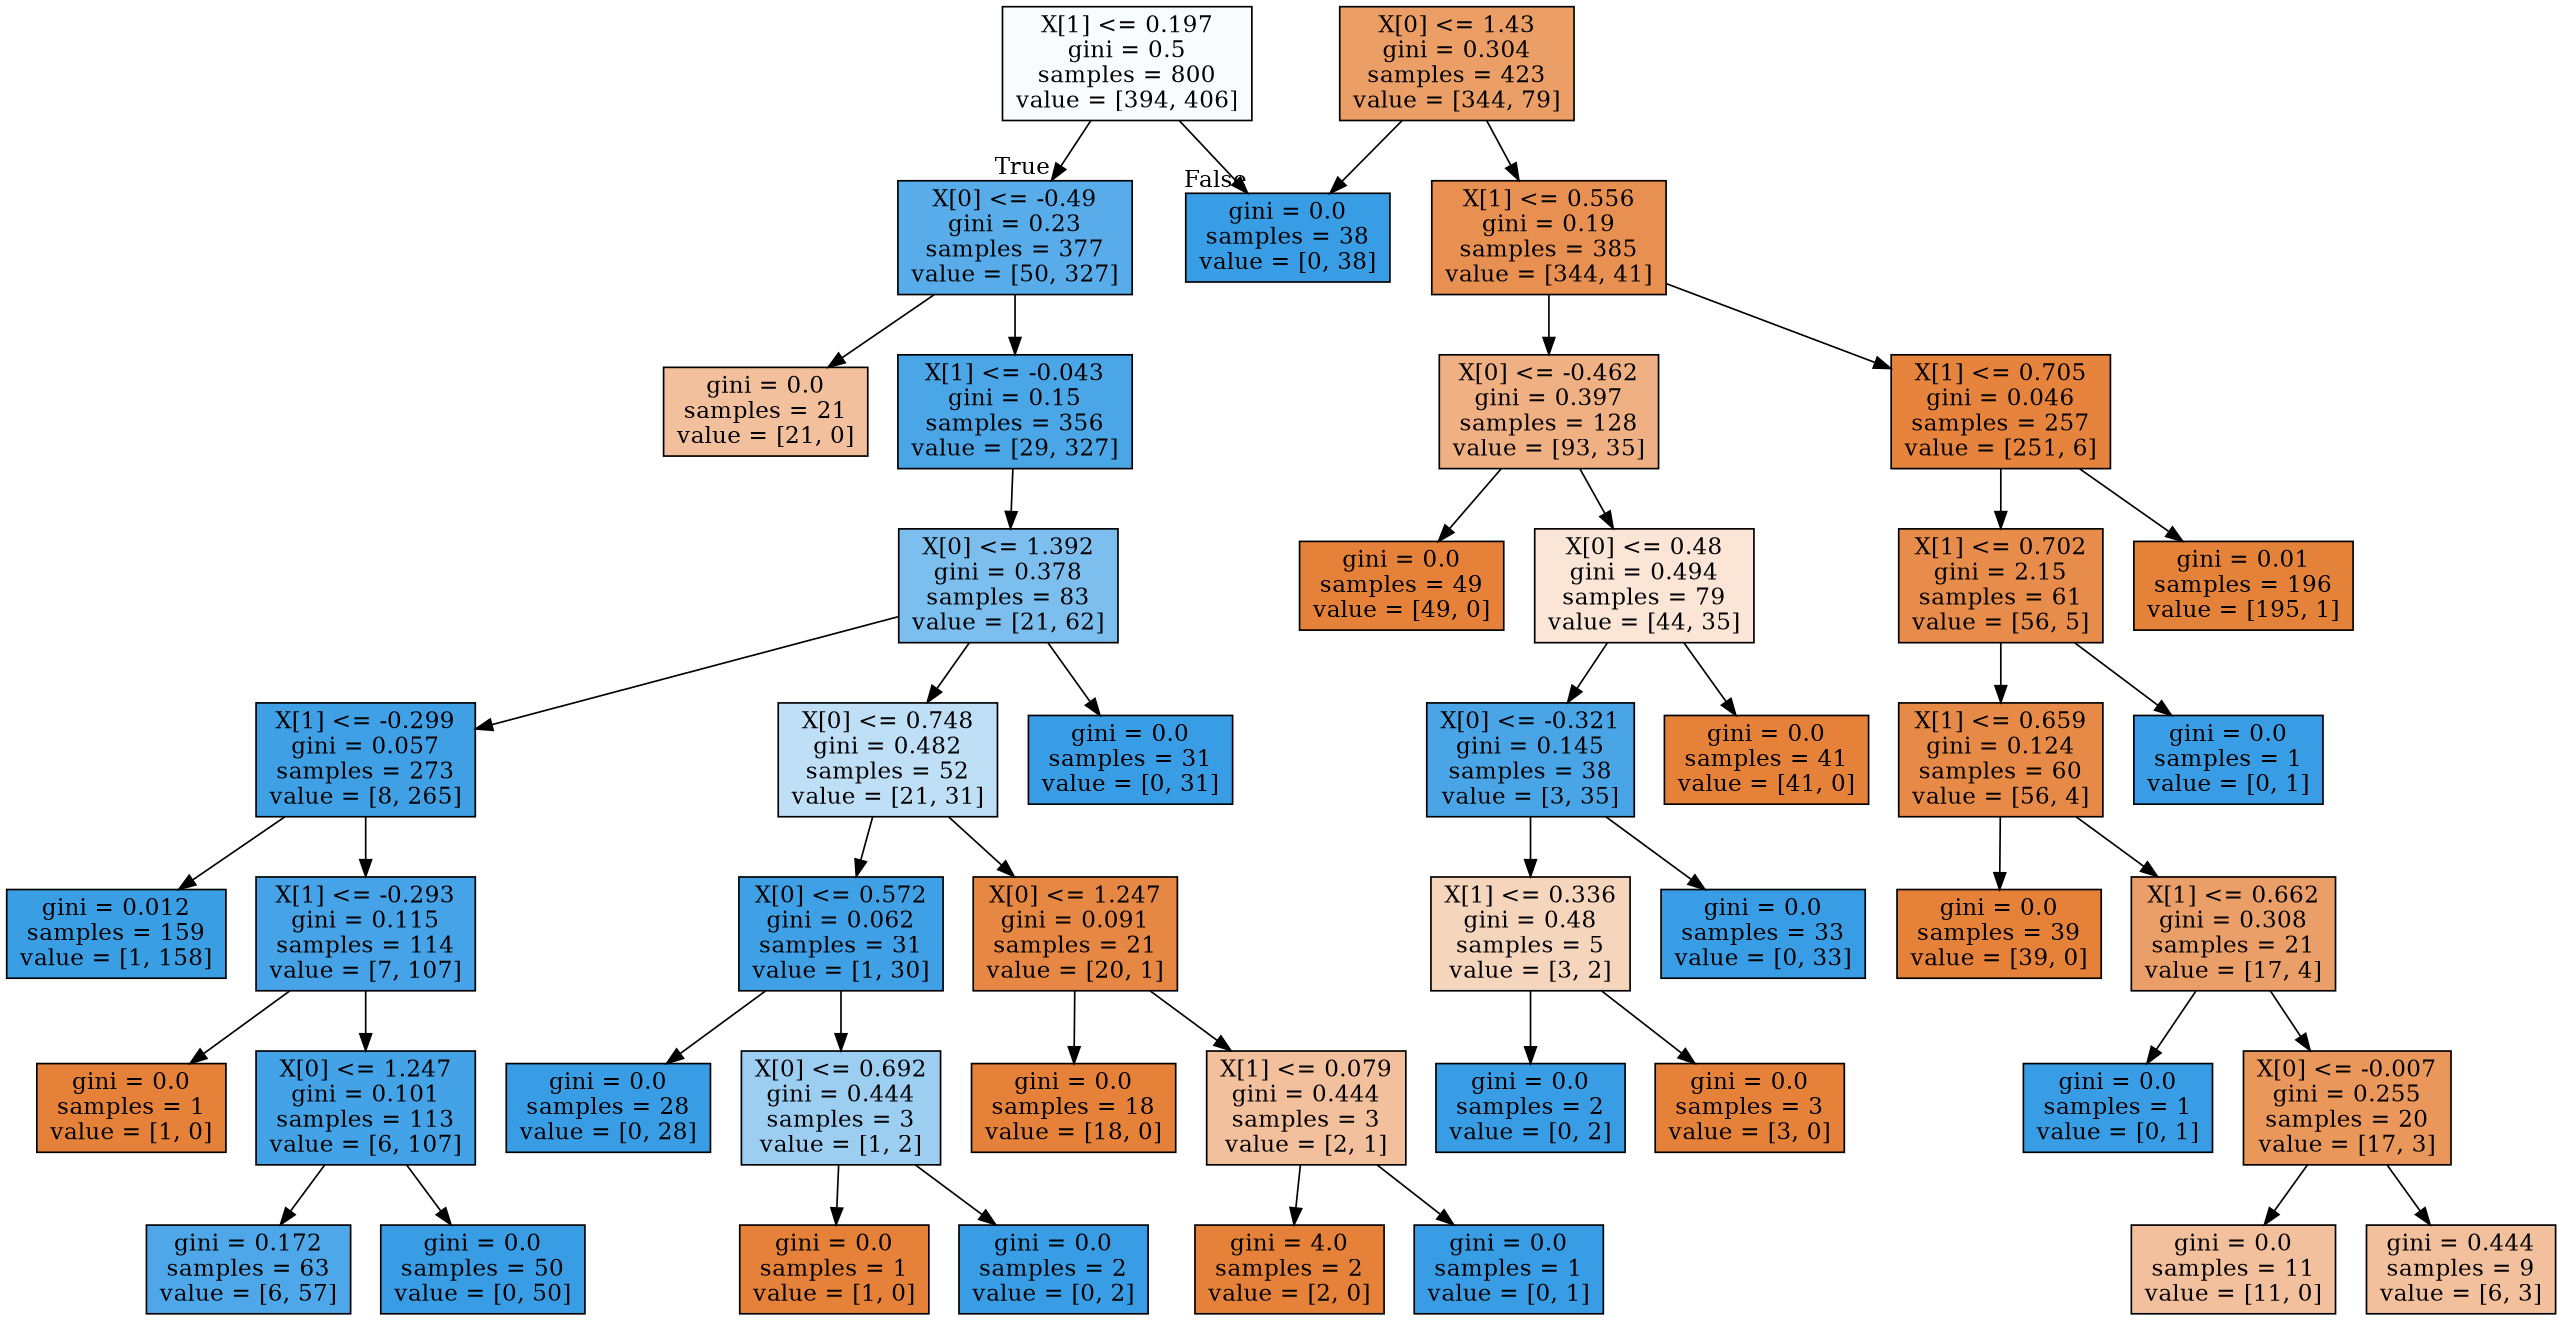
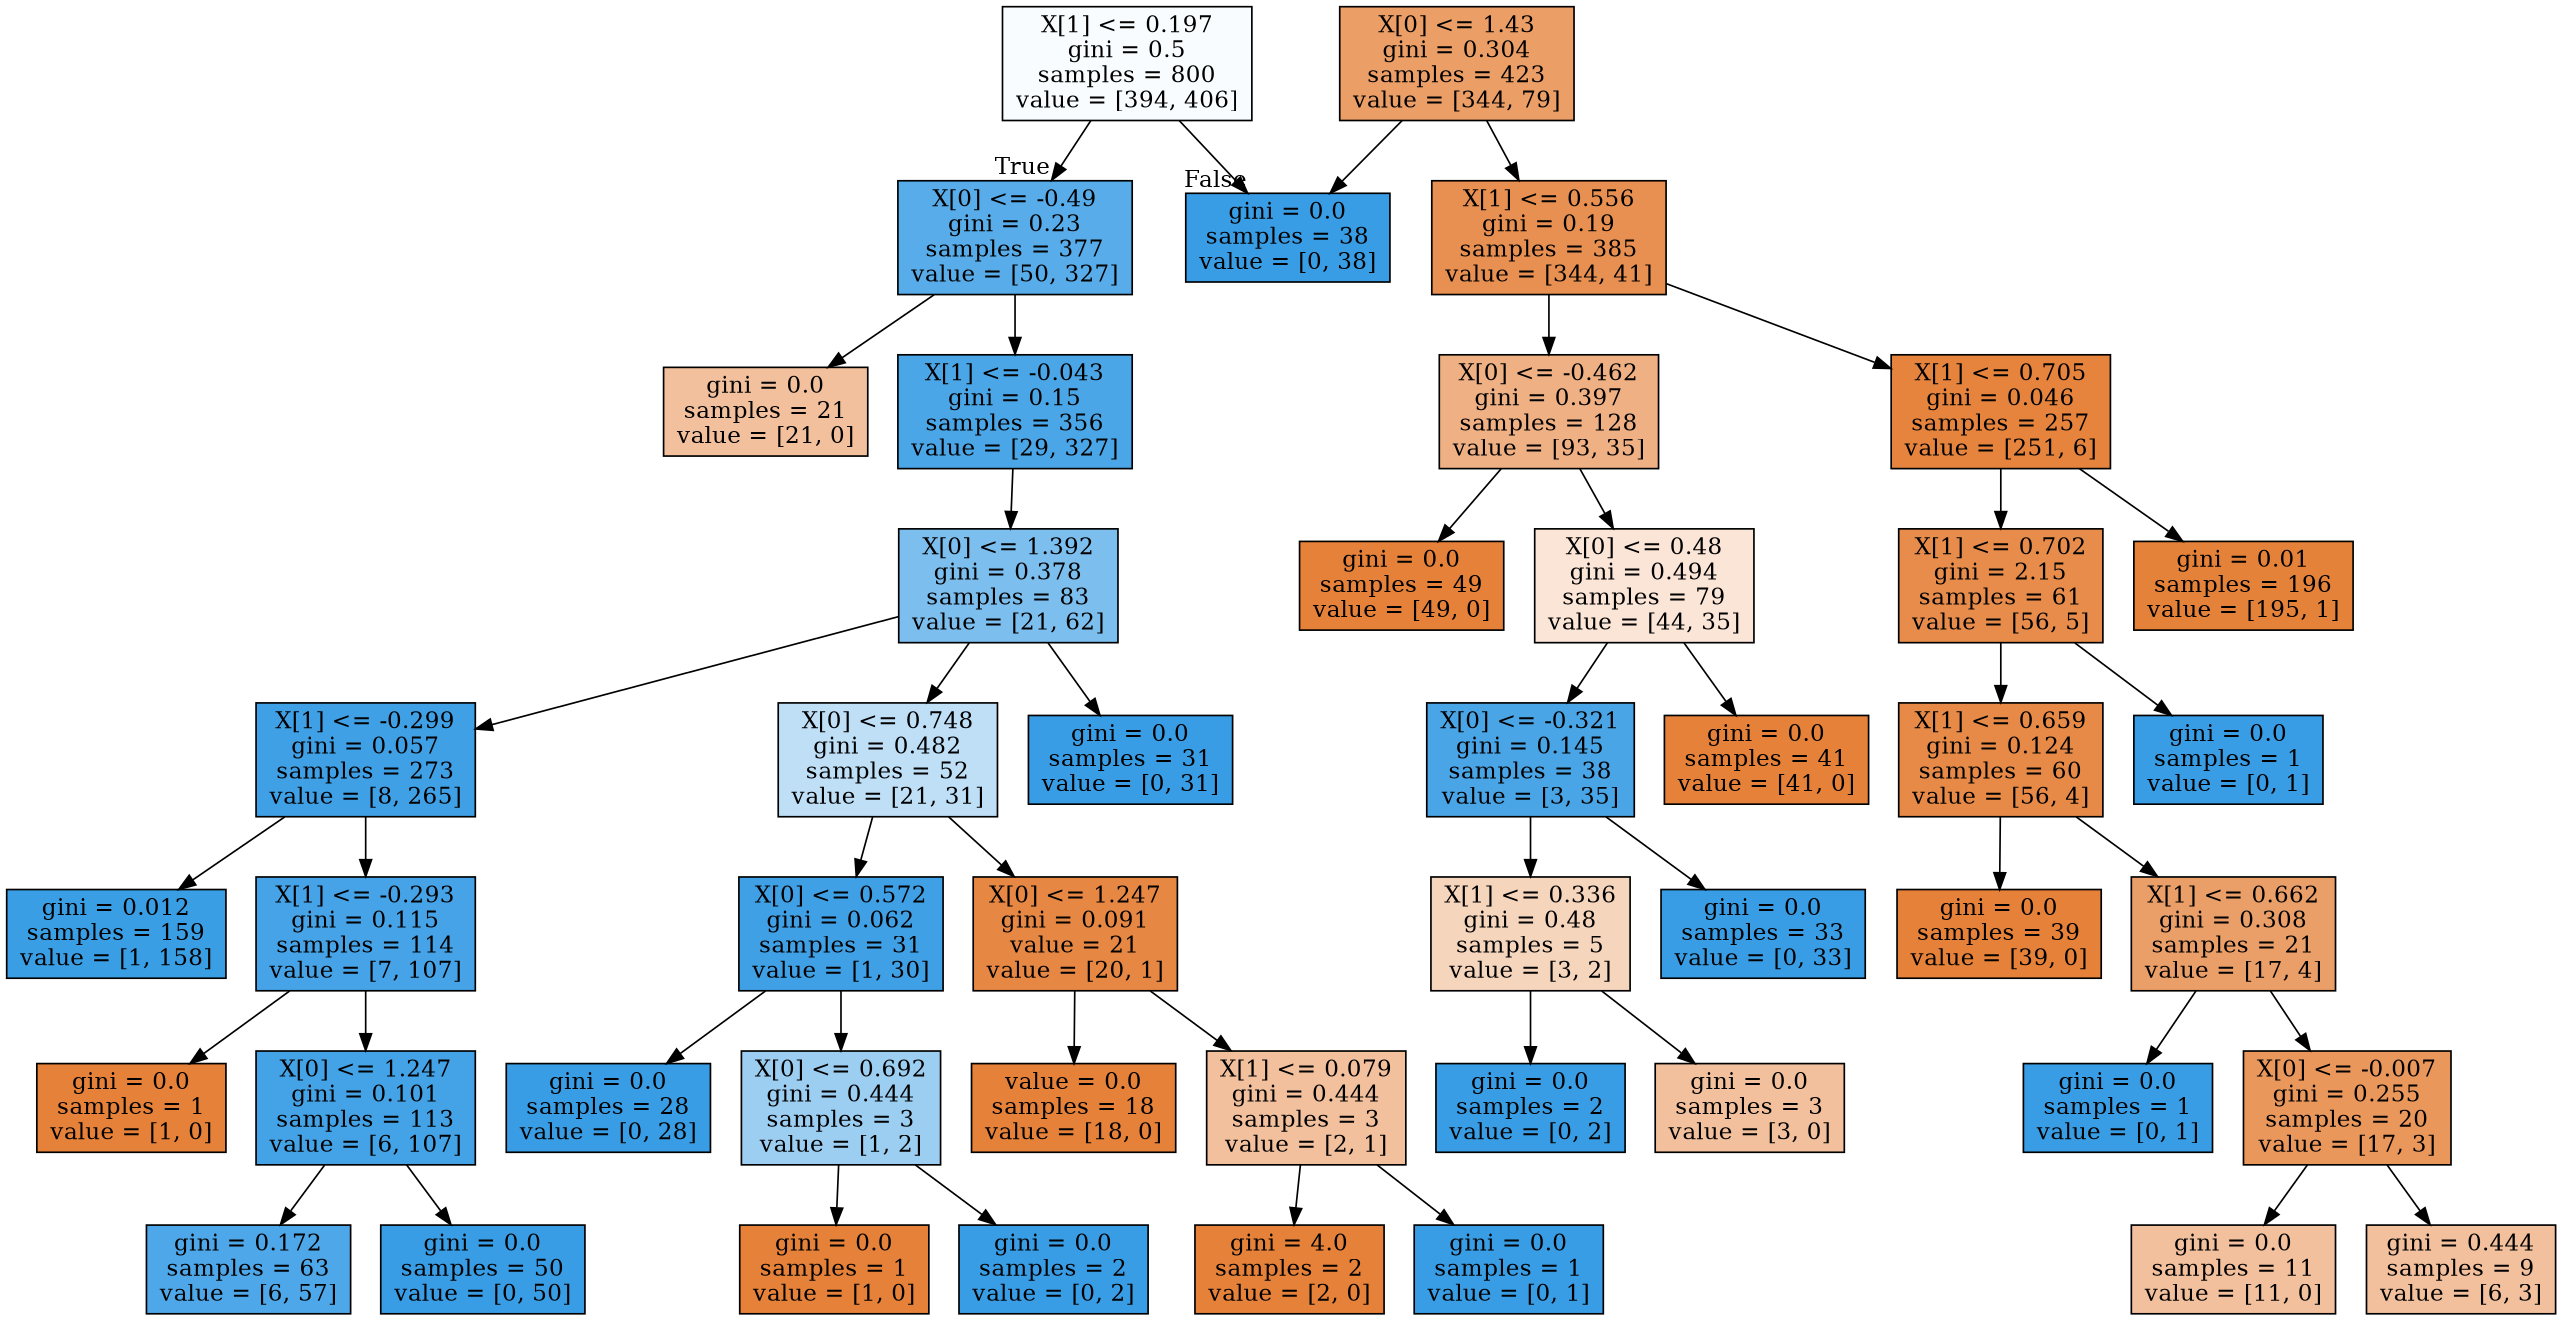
node "X[0] <= 1.247 gini = 0.091 samples = 21 value = [20, 1]": label "X[0] <= 1.247 gini = 0.091 samples = 21 value = [20, 1]" -> "X[0] <= 1.247 gini = 0.091 value = 21 value = [20, 1]"
node "gini = 0.0 samples = 18 value = [18, 0]": label "gini = 0.0 samples = 18 value = [18, 0]" -> "value = 0.0 samples = 18 value = [18, 0]"
node "gini = 0.0 samples = 3 value = [3, 0]": fillcolor #e58139 -> #f2c09c
